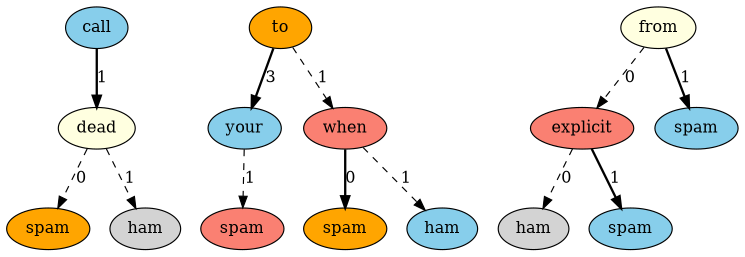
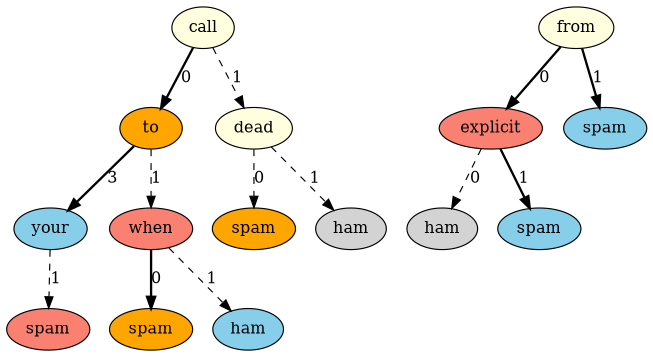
node "call": fillcolor skyblue -> lightyellow
edge "call" -> "dead": style bold -> dashed
edge "call" -> "to": added, label "0"
edge "from" -> "explicit": style dashed -> bold
